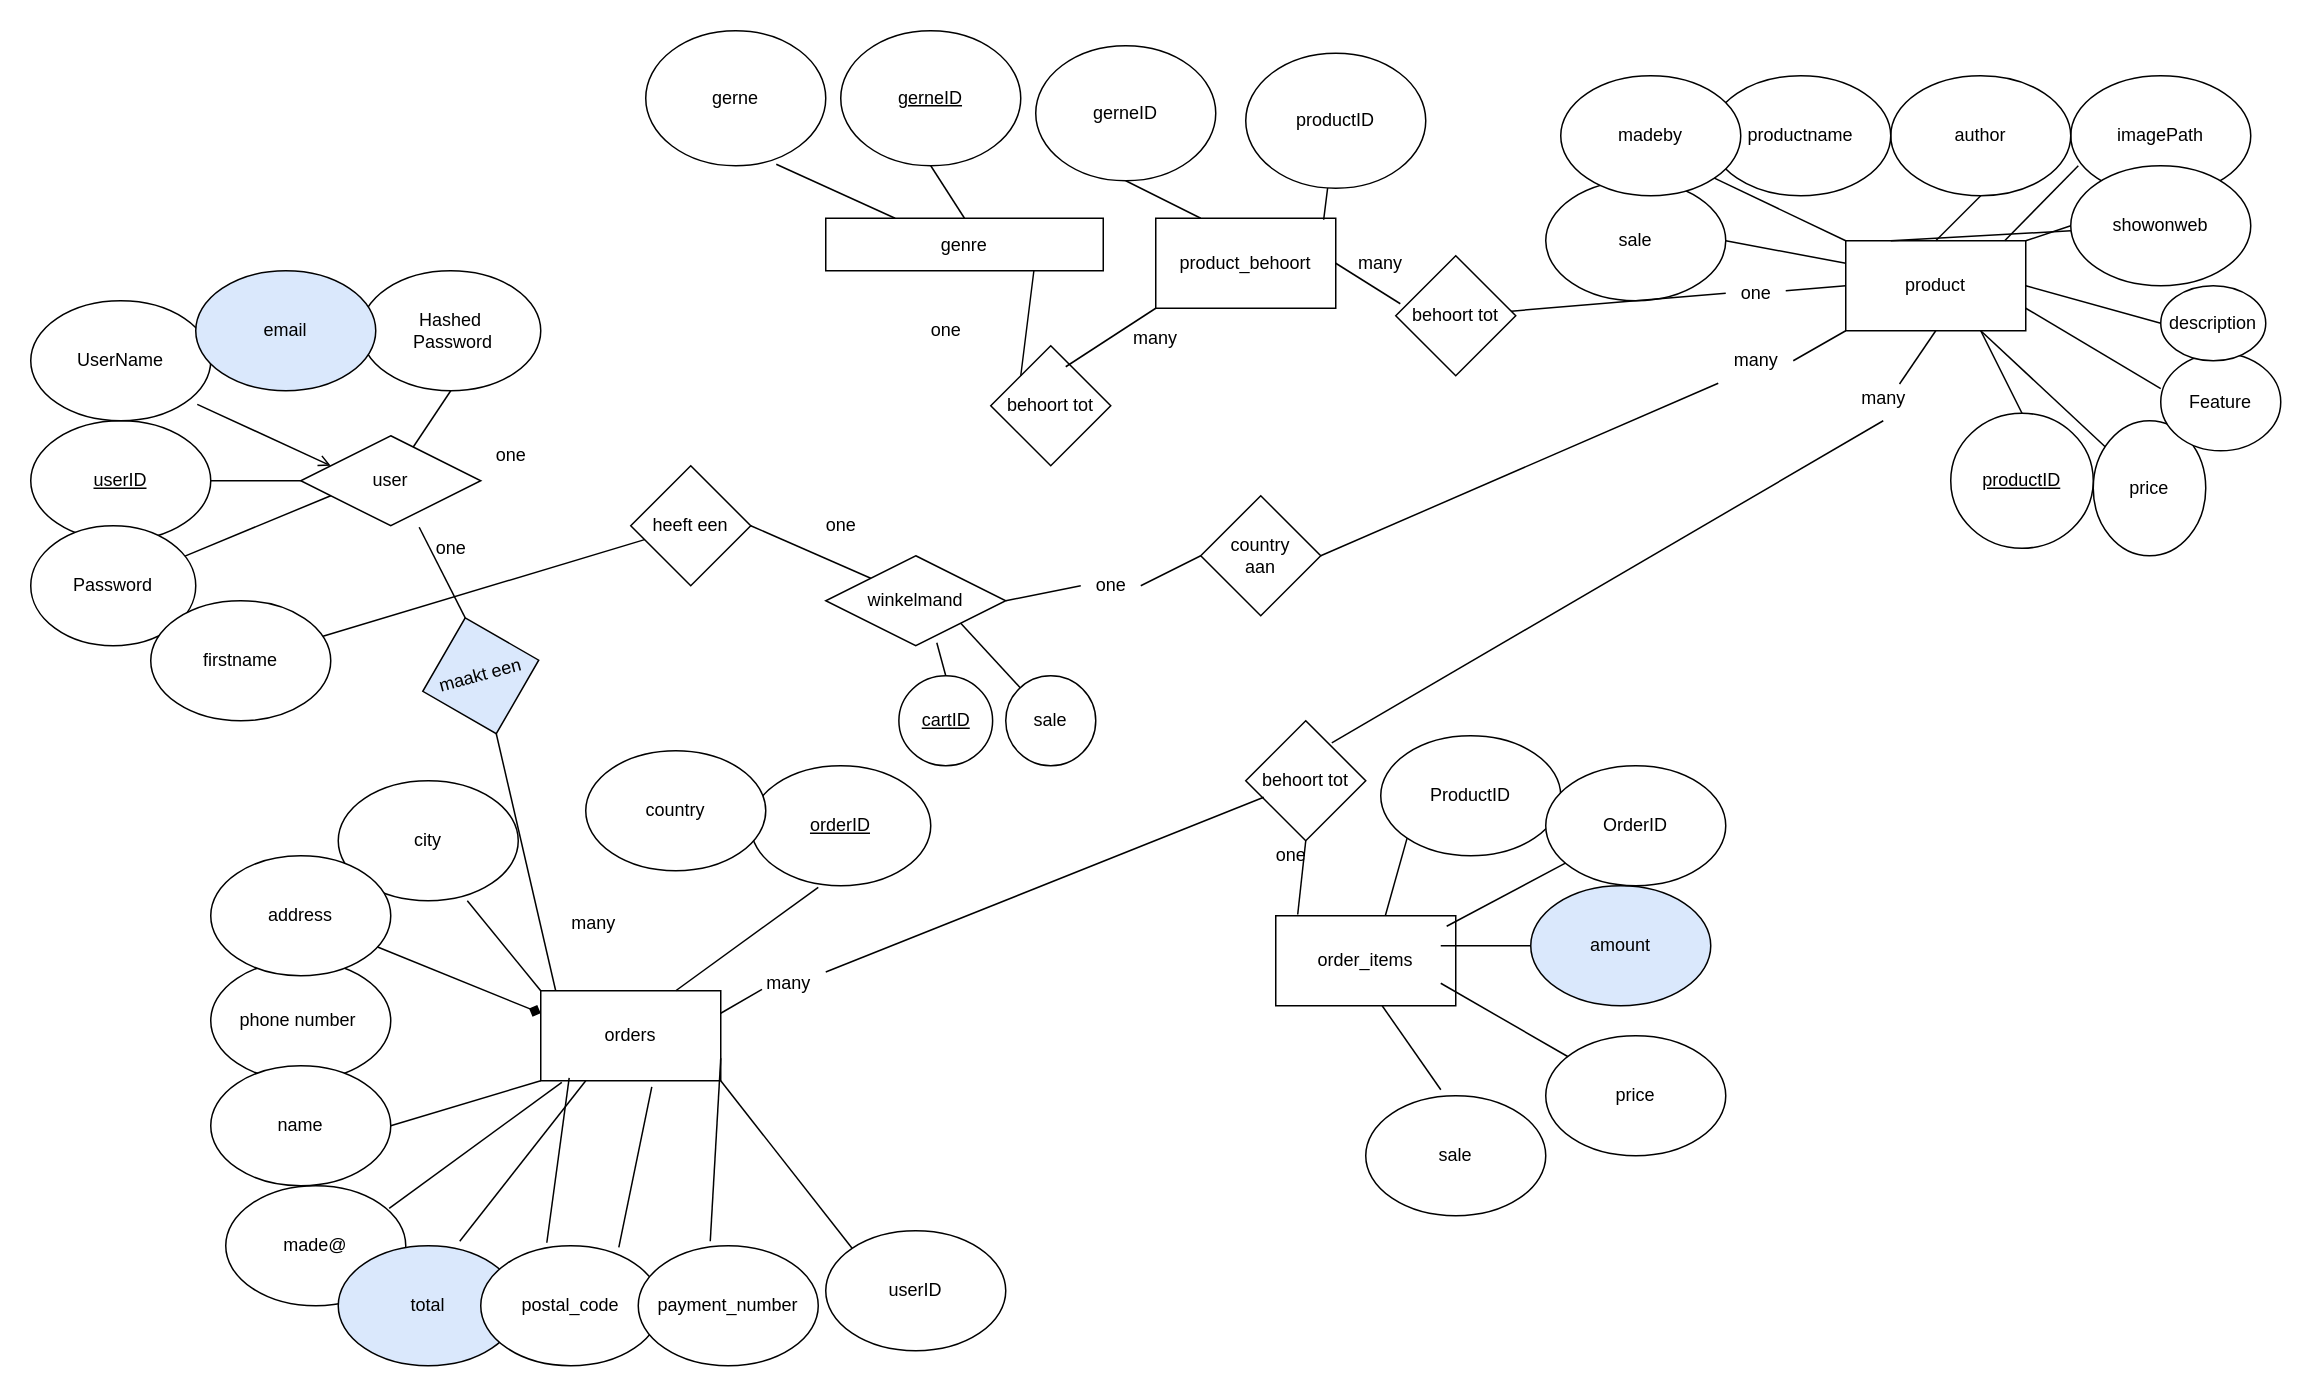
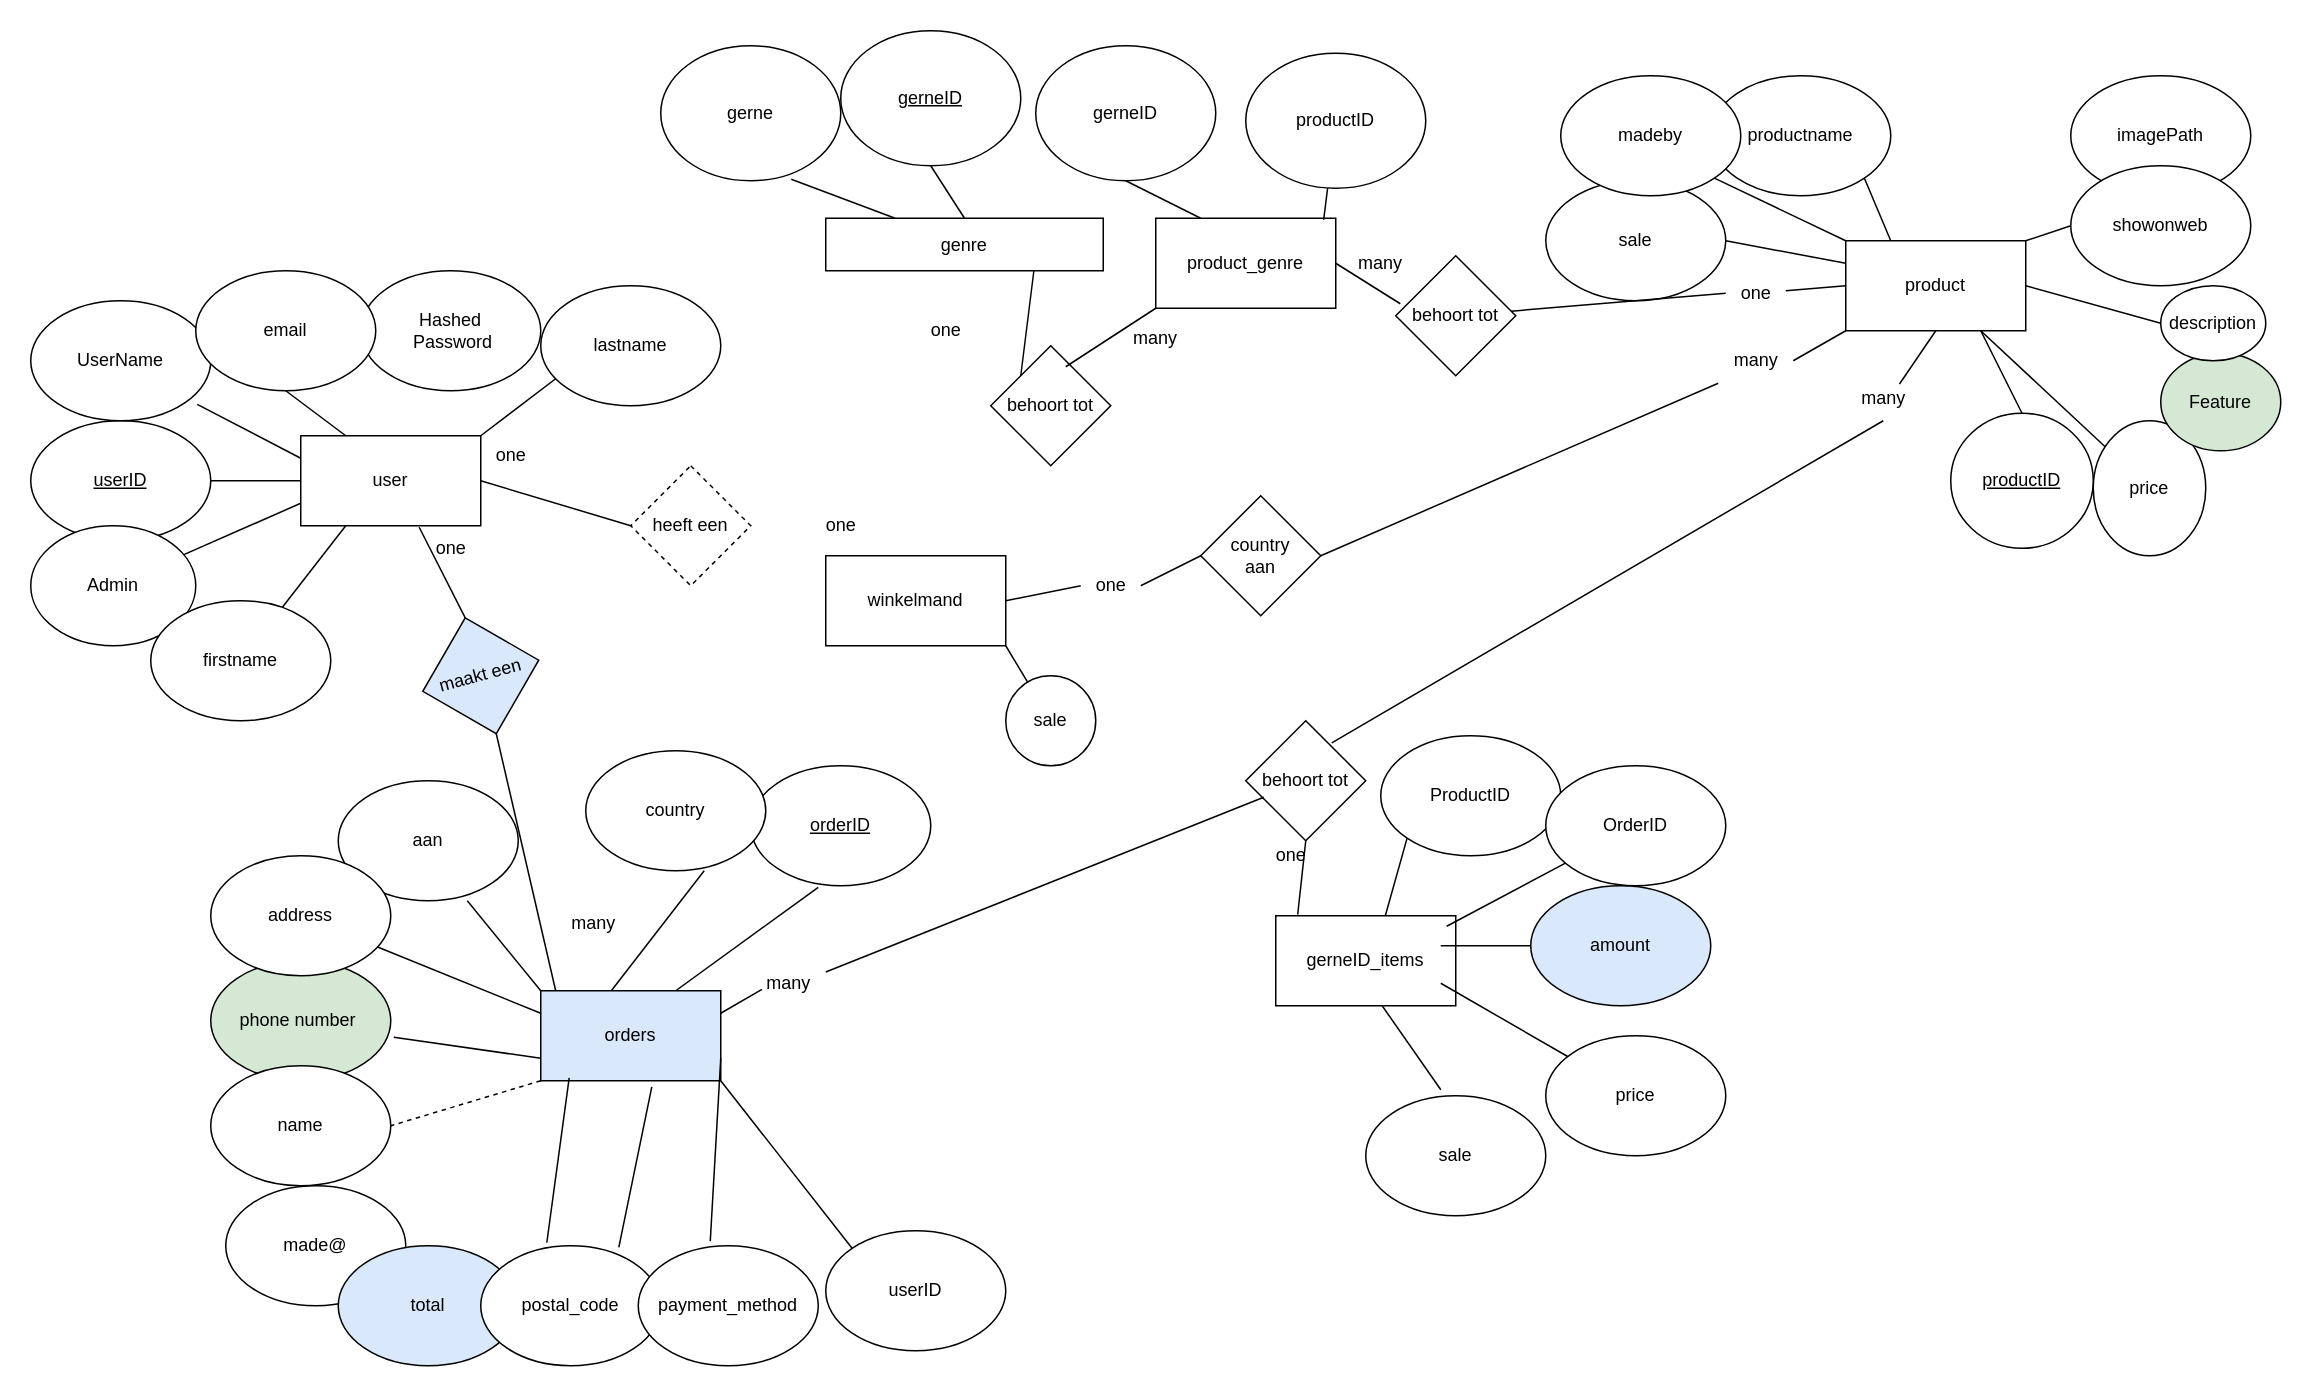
node "gerne": moved (736, 98) -> (751, 113)
node "author": removed
edge "imagePath" -- "product": removed
edge "author" -- "product": removed
edge "showonweb" -- "product": now "productname" -- "product"
node "product_behoort": label "product_behoort" -> "product_genre"
node "email": fillcolor #dae8fc -> #ffffff
node "lastname": added
edge "product" -- "Feature": removed
node "Feature": fillcolor #ffffff -> #d5e8d4
edge "lastname" -- "user": added
edge "email" -- "user": added
edge "Hashed Password" -- "user": removed
edge "UserName" -> "user": arrowhead open -> none
node "user": shape diamond -> rectangle
edge "user" -- "heeft een": added
node "heeft een": style solid -> dashed
edge "heeft een" -- "winkelmand": removed
node "Password": label "Password" -> "Admin"
edge "heeft een" -- "firstname": now "user" -- "firstname"
node "winkelmand": shape diamond -> rectangle
edge "winkelmand" -- "cartID": removed
node "cartID": removed
node "city": label "city" -> "aan"
edge "country" -- "orders": added
node "order_items": label "order_items" -> "gerneID_items"
edge "address" -> "orders": arrowhead diamond -> none
node "phone number": fillcolor #ffffff -> #d5e8d4
node "orders": fillcolor #ffffff -> #dae8fc
edge "phone number" -- "orders": added
edge "orders" -- "name": style solid -> dashed
edge "orders" -- "made@": removed
edge "orders" -- "total": removed
node "payment_number": label "payment_number" -> "payment_method"
